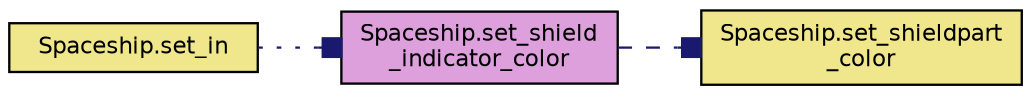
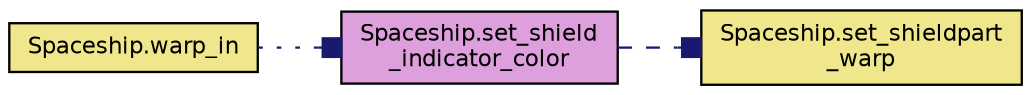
node "Spaceship.set_in": label "Spaceship.set_in" -> "Spaceship.warp_in"
node "Spaceship.set_shieldpart _color": label "Spaceship.set_shieldpart _color" -> "Spaceship.set_shieldpart _warp"
